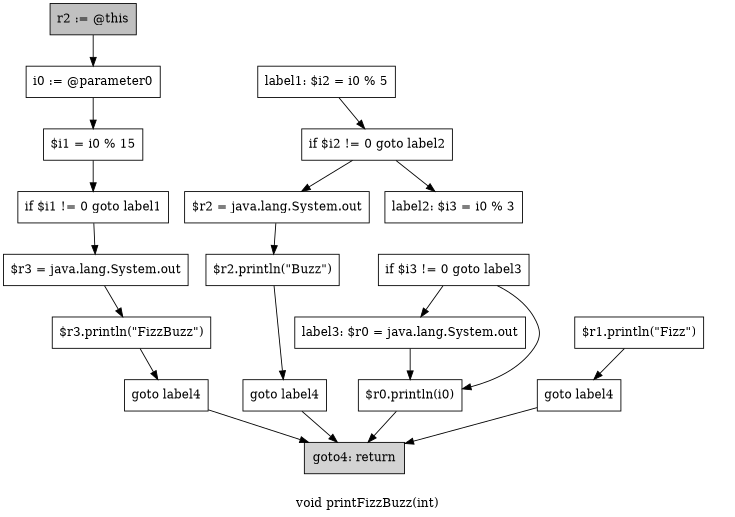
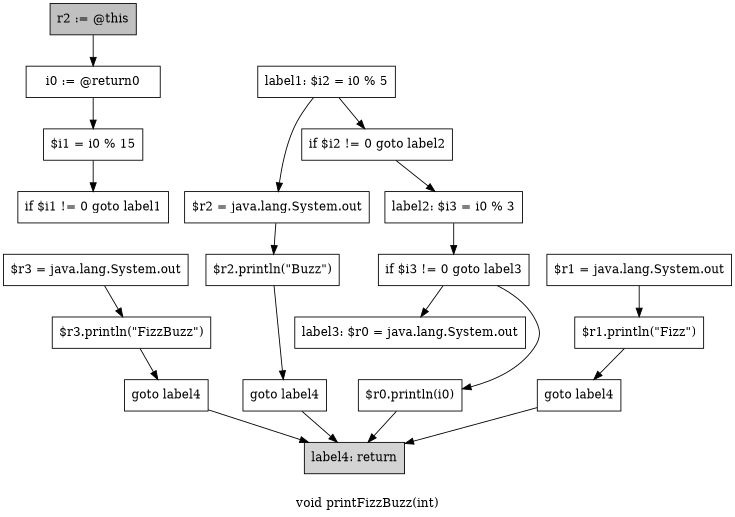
node "i0 := @parameter0": label "i0 := @parameter0" -> "i0 := @return0"
edge "if $i2 != 0 goto label2" -> "$r2 = java.lang.System.out": now "label1: $i2 = i0 % 5" -> "$r2 = java.lang.System.out"
edge "if $i1 != 0 goto label1" -> "$r3 = java.lang.System.out": removed
edge "label2: $i3 = i0 % 3" -> "if $i3 != 0 goto label3": added
node "$r1 = java.lang.System.out": added
edge "label3: $r0 = java.lang.System.out" -> "$r0.println(i0)": removed
node "goto4: return": label "goto4: return" -> "label4: return"
